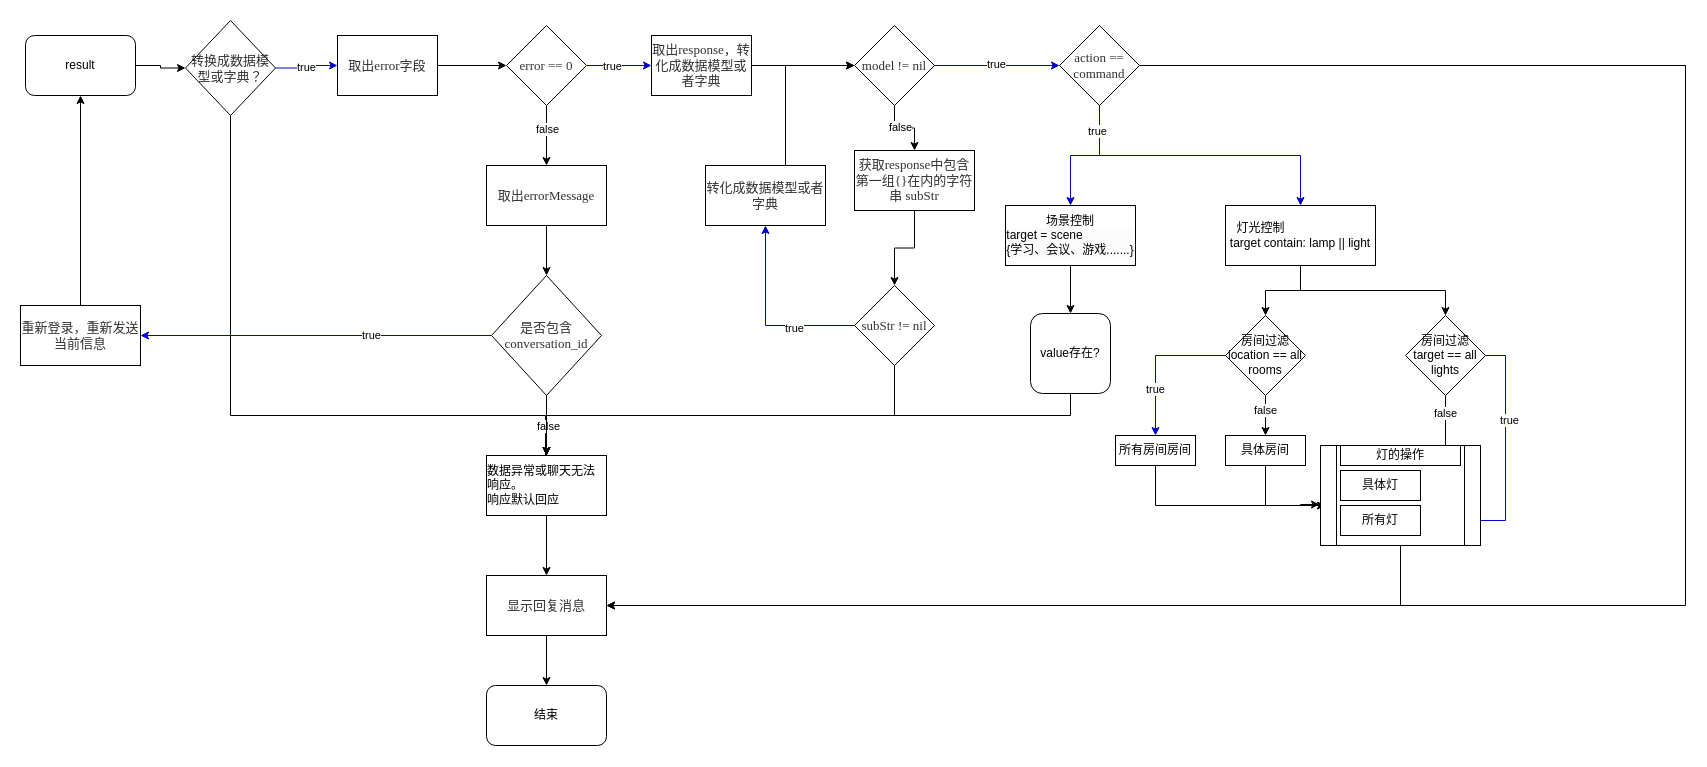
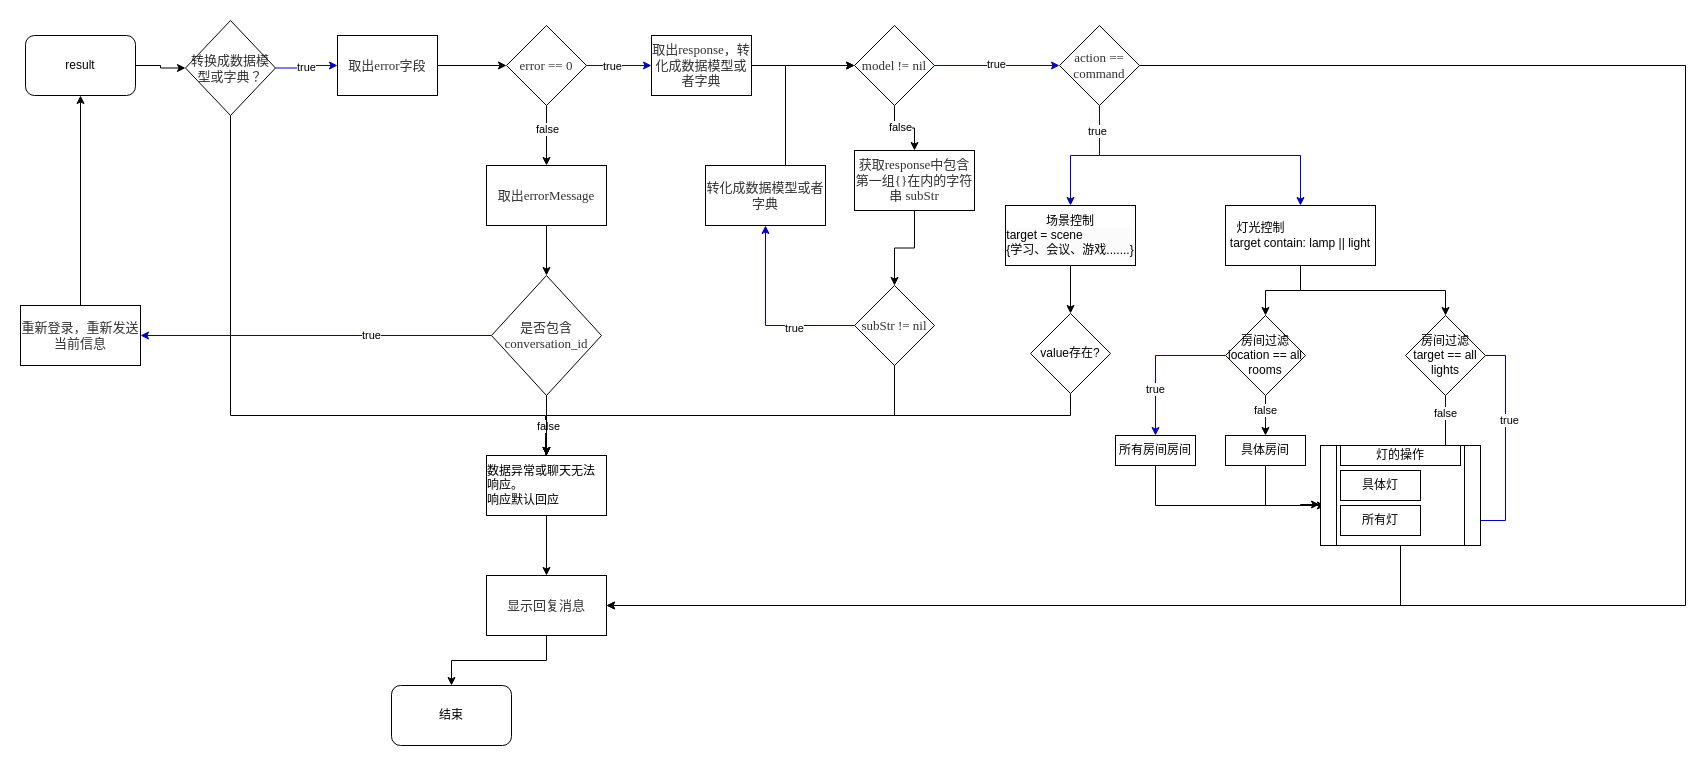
node "value存在?": shape rounded rectangle -> diamond
node "结束": moved (547, 716) -> (452, 716)
